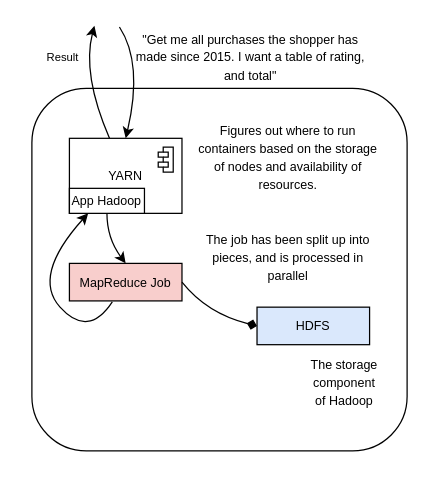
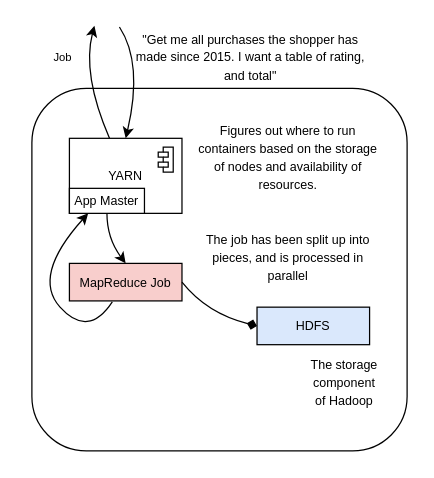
node "Result": label "Result" -> "Job"
node "App Hadoop": label "App Hadoop" -> "App Master"
